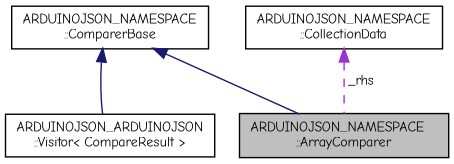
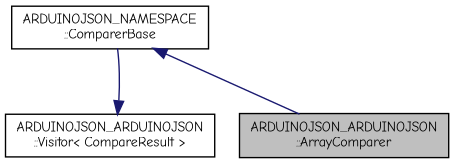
node "ARDUINOJSON_NAMESPACE ::CollectionData": removed
edge "ARDUINOJSON_ARDUINOJSON ::Visitor< CompareResult >" -> "ARDUINOJSON_NAMESPACE ::ComparerBase": reversed
node "ARDUINOJSON_NAMESPACE ::ArrayComparer": label "ARDUINOJSON_NAMESPACE ::ArrayComparer" -> "ARDUINOJSON_ARDUINOJSON ::ArrayComparer"
